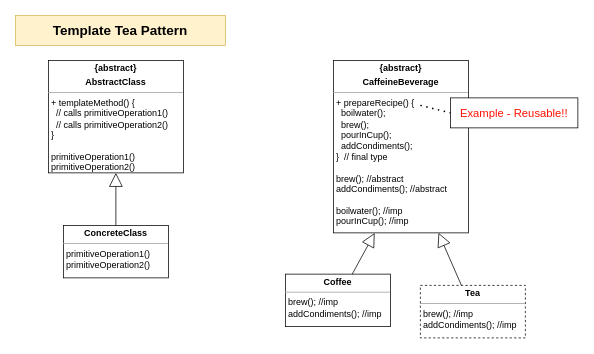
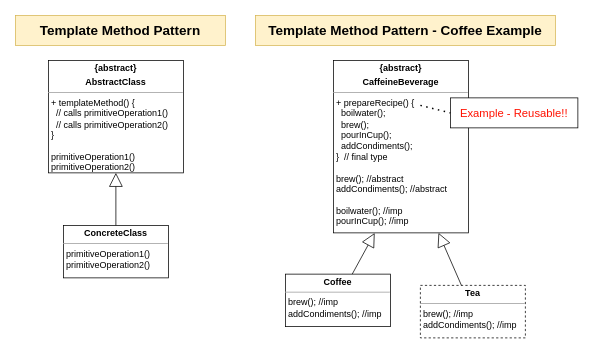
node "Template Tea Pattern": label "Template Tea Pattern" -> "Template Method Pattern"
node "Template Method Pattern - Coffee Example": added
